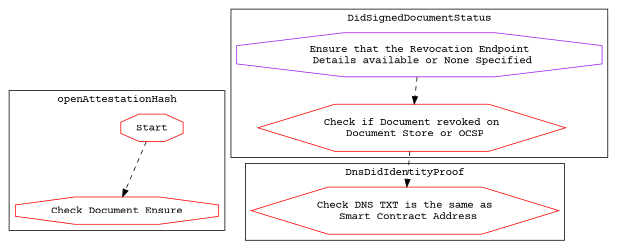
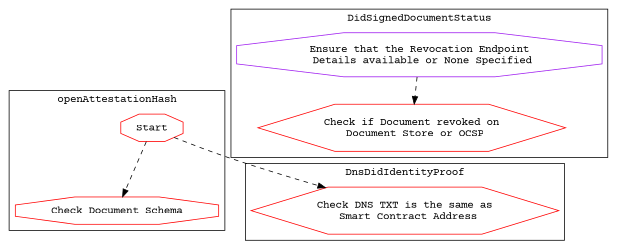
edge "Check if Document revoked on Document Store or OCSP" -> "Check DNS TXT is the same as Smart Contract Address": now "Start" -> "Check DNS TXT is the same as Smart Contract Address"
node "Check Document Ensure": label "Check Document Ensure" -> "Check Document Schema"
